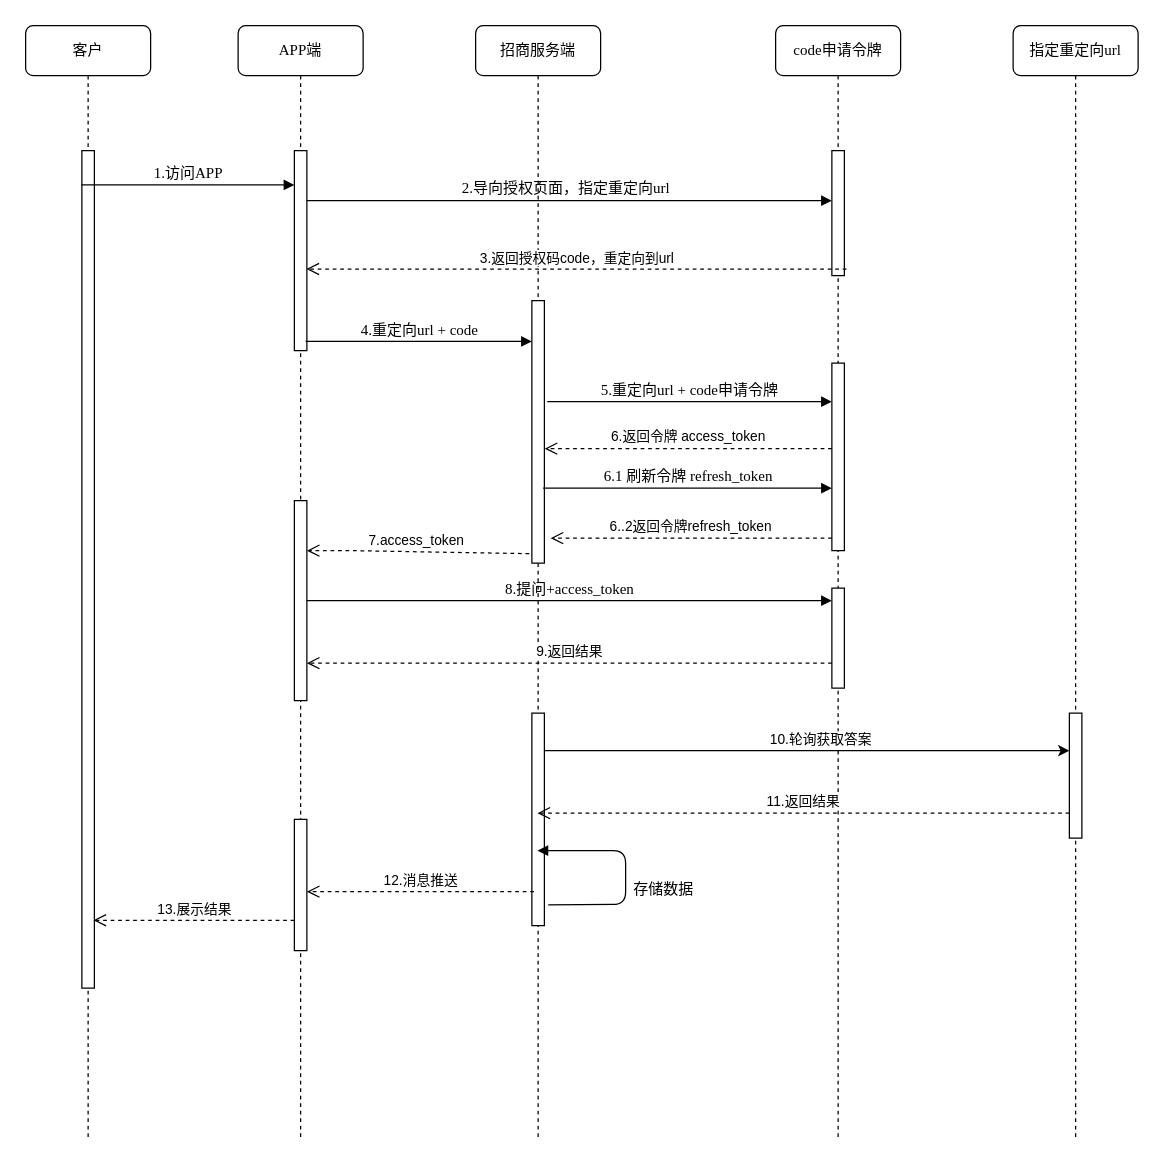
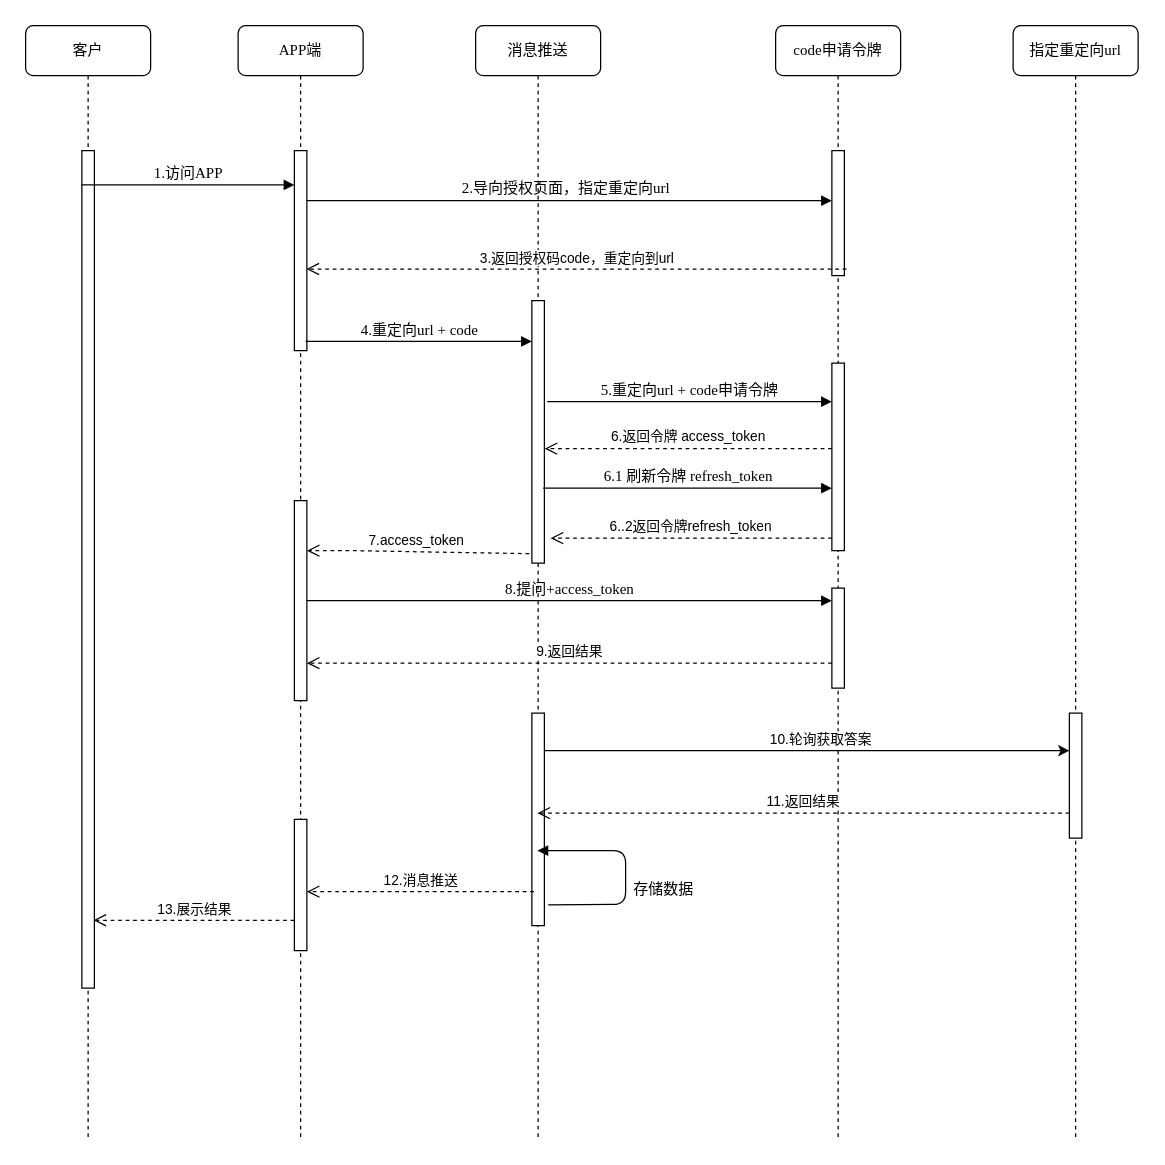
node "招商服务端": label "招商服务端" -> "消息推送"
